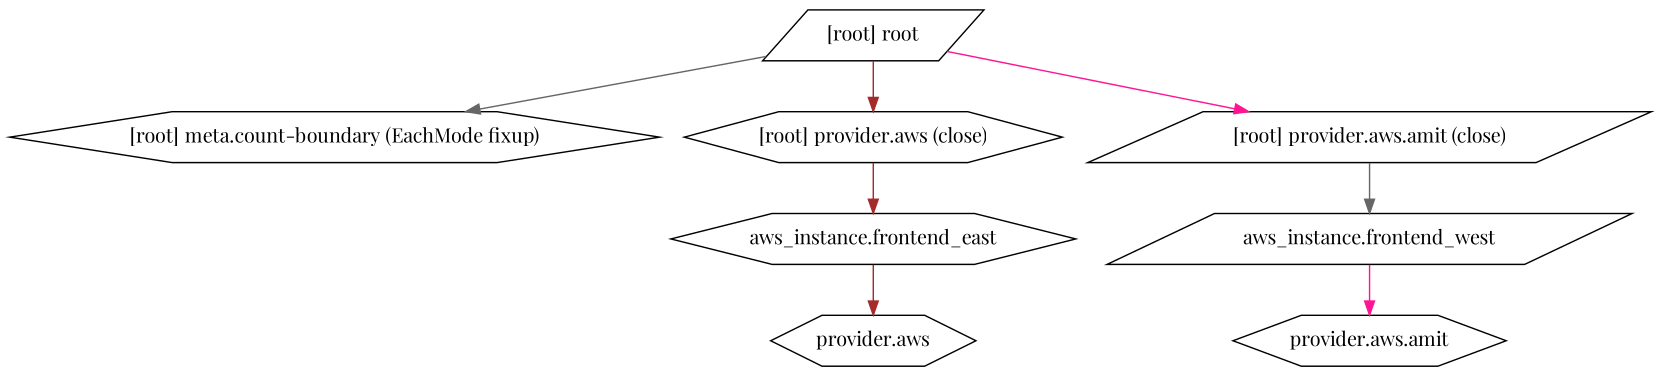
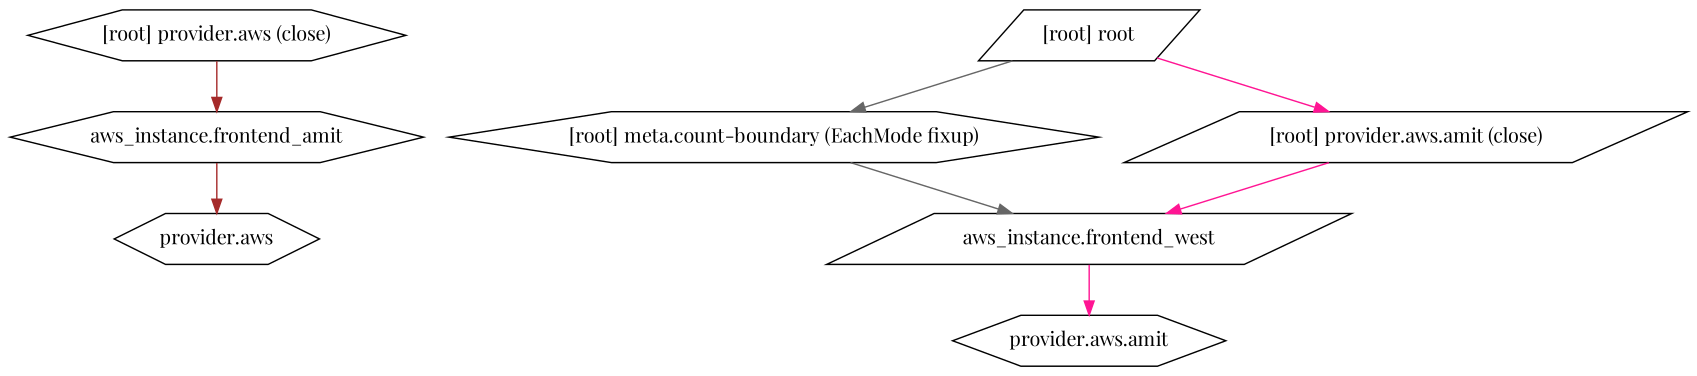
edge "[root] root" -> "[root] provider.aws (close)": removed
edge "[root] provider.aws.amit (close)" -> "aws_instance.frontend_west": color gray40 -> deeppink
edge "[root] meta.count-boundary (EachMode fixup)" -> "aws_instance.frontend_west": added
node "aws_instance.frontend_east": label "aws_instance.frontend_east" -> "aws_instance.frontend_amit"
